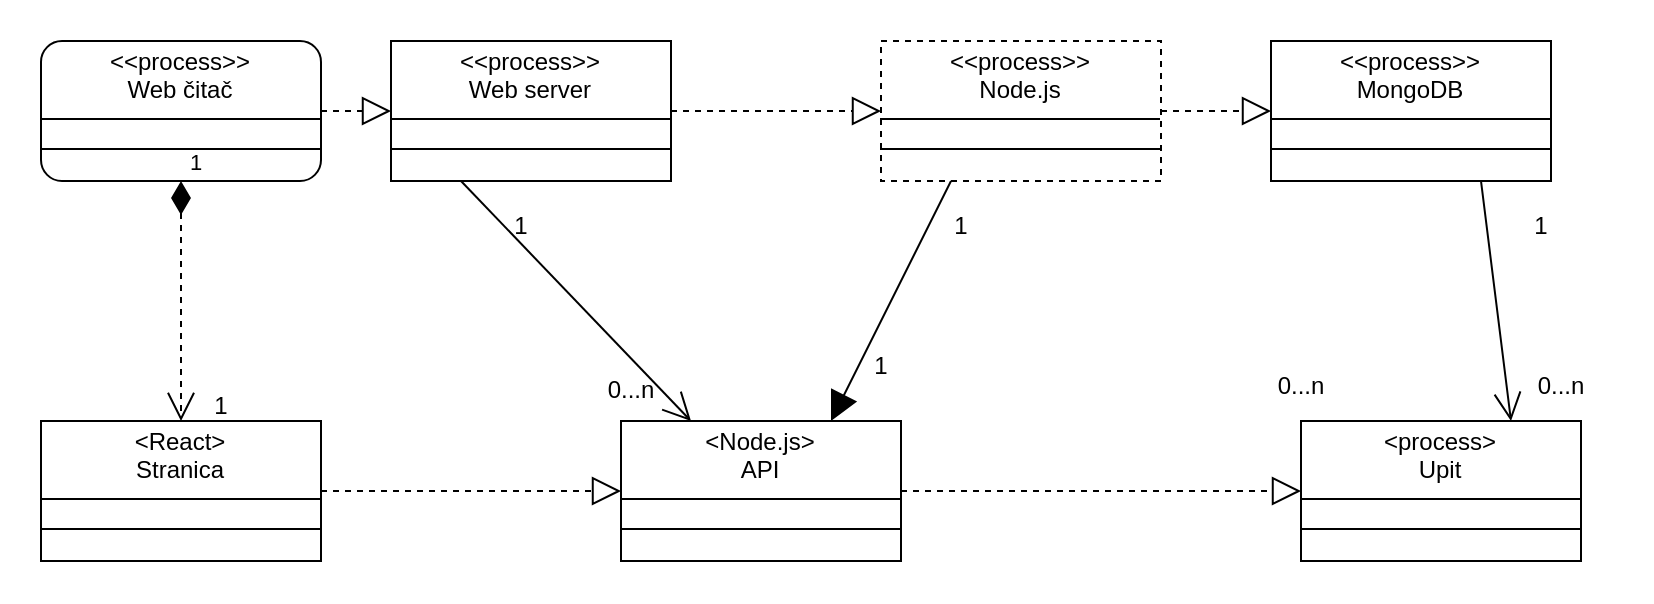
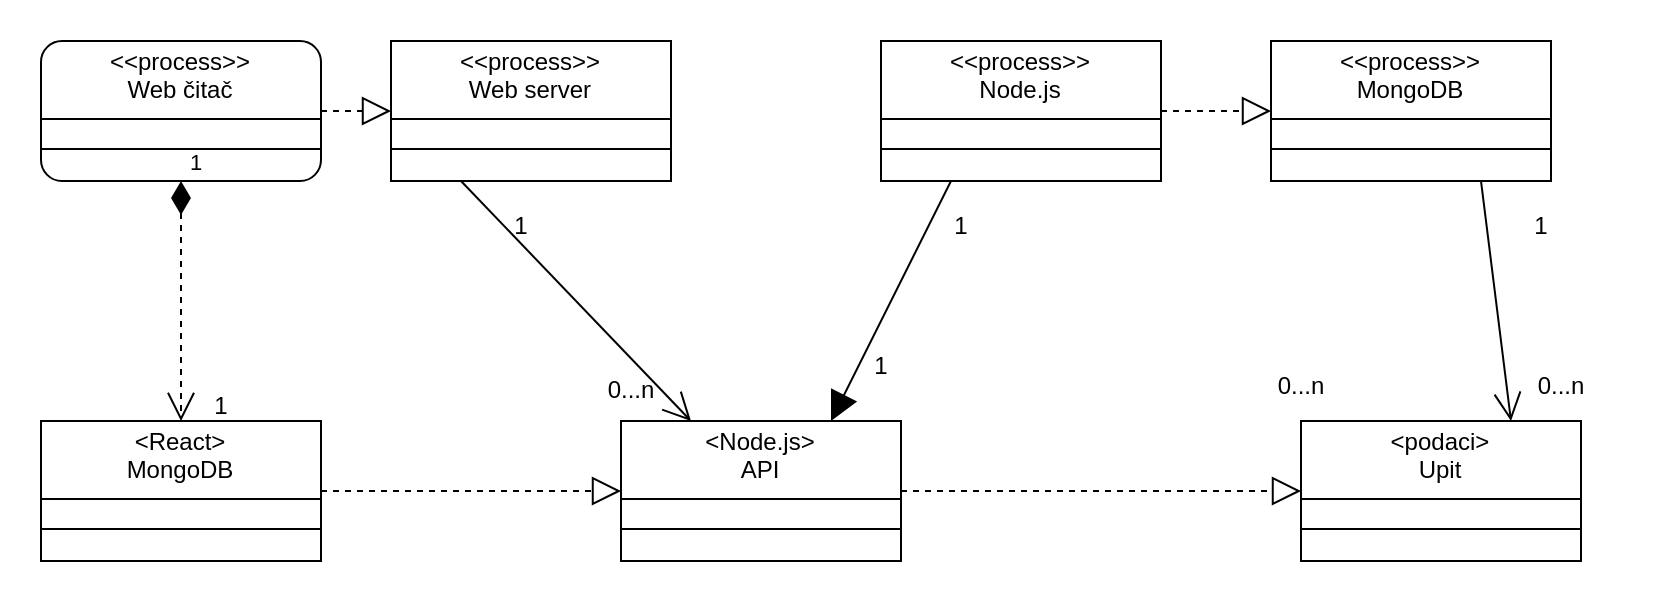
edge "<<process>> Web server" -> "<<process>> Node.js": removed
node "<<process>> Node.js": style dashed -> solid
node "<React> Stranica": label "<React> Stranica" -> "<React> MongoDB"
node "<process> Upit": label "<process> Upit" -> "<podaci> Upit"
